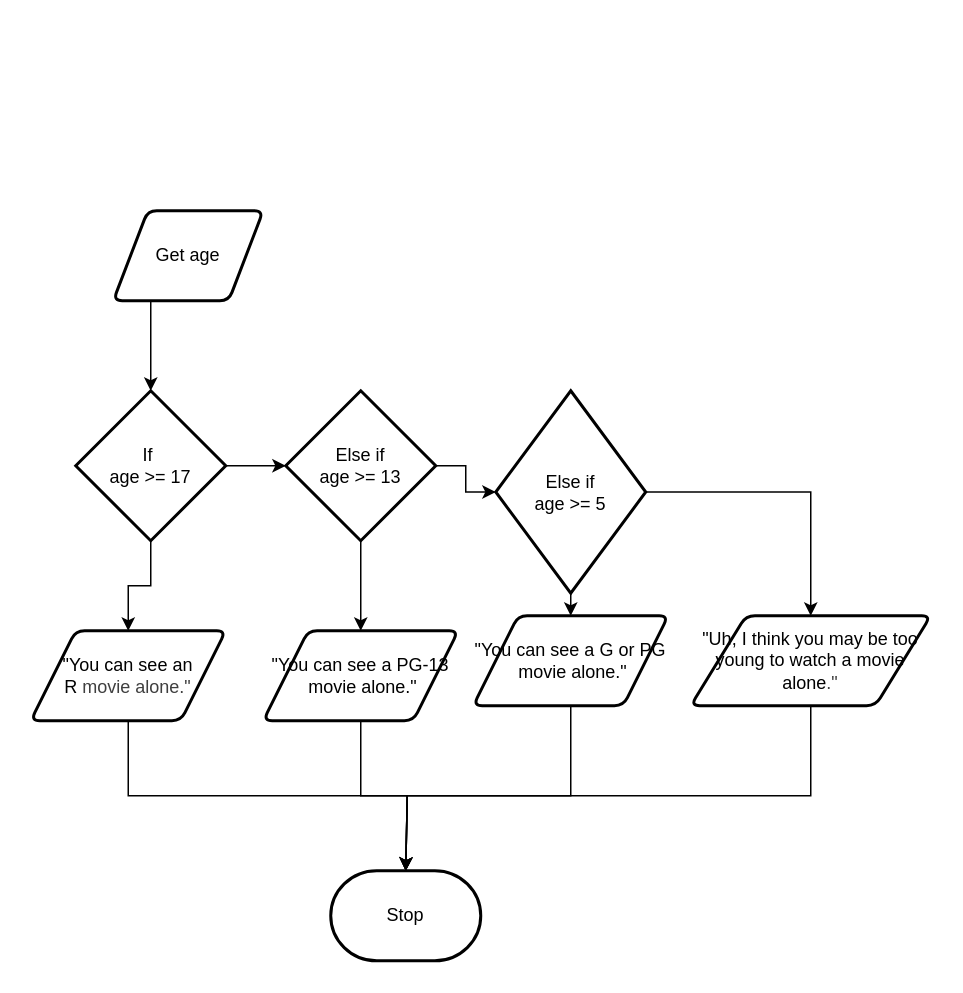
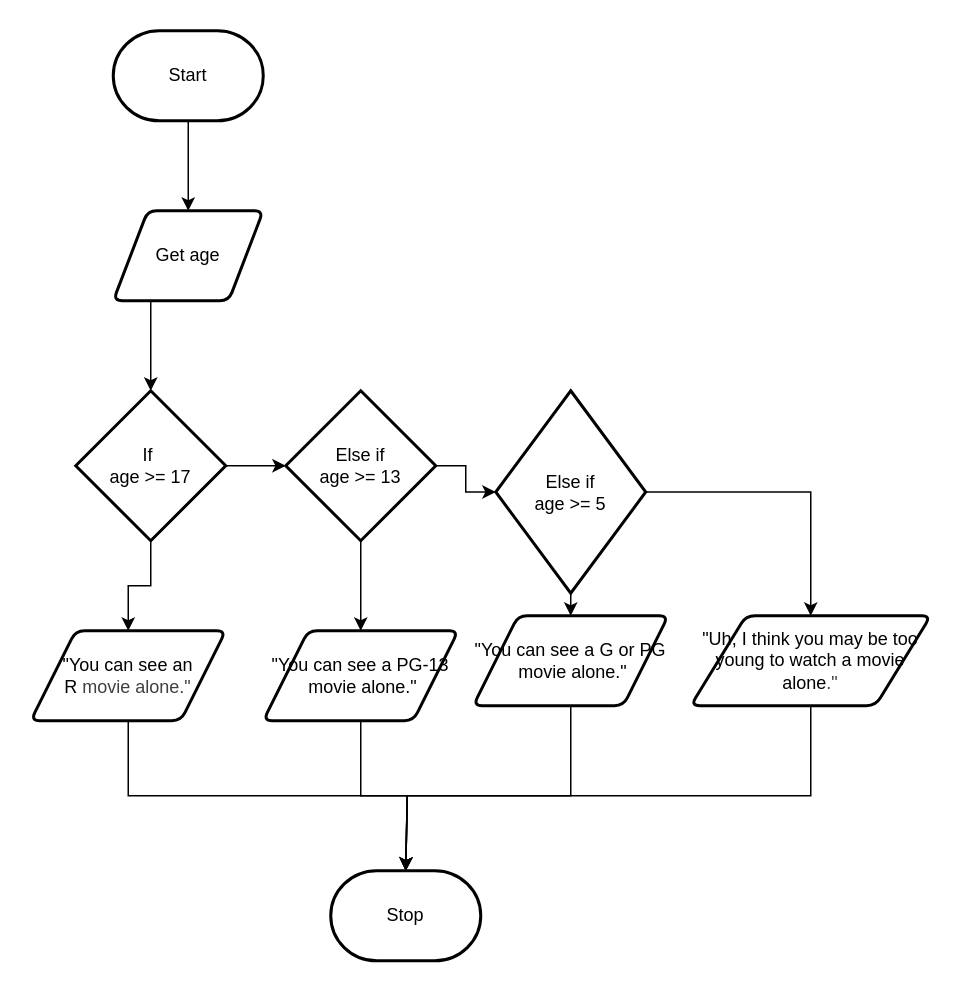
node "Start": added
edge "Start" -> "Get age": added
